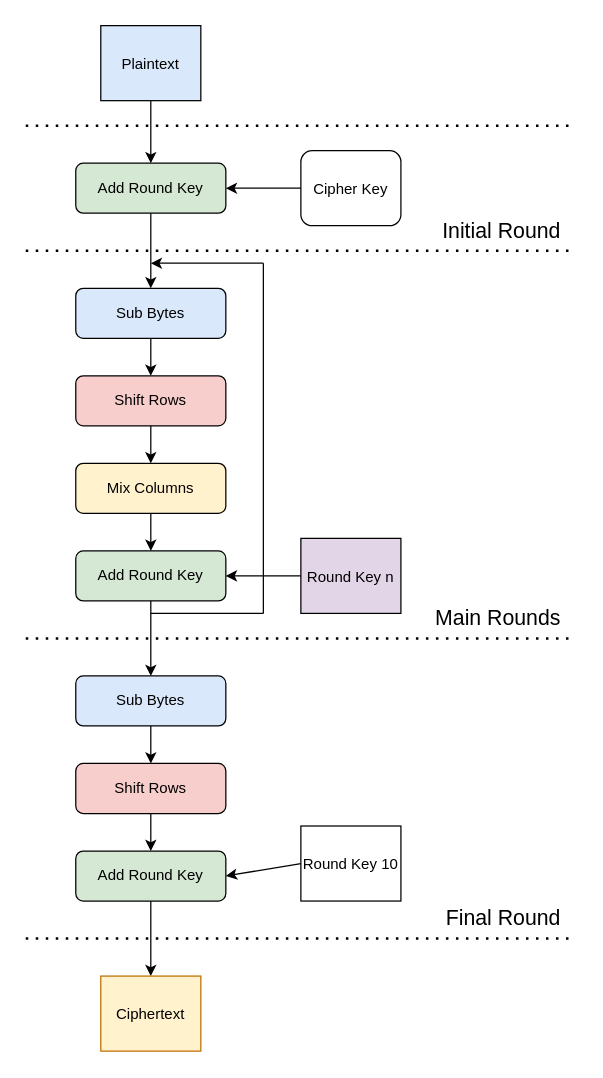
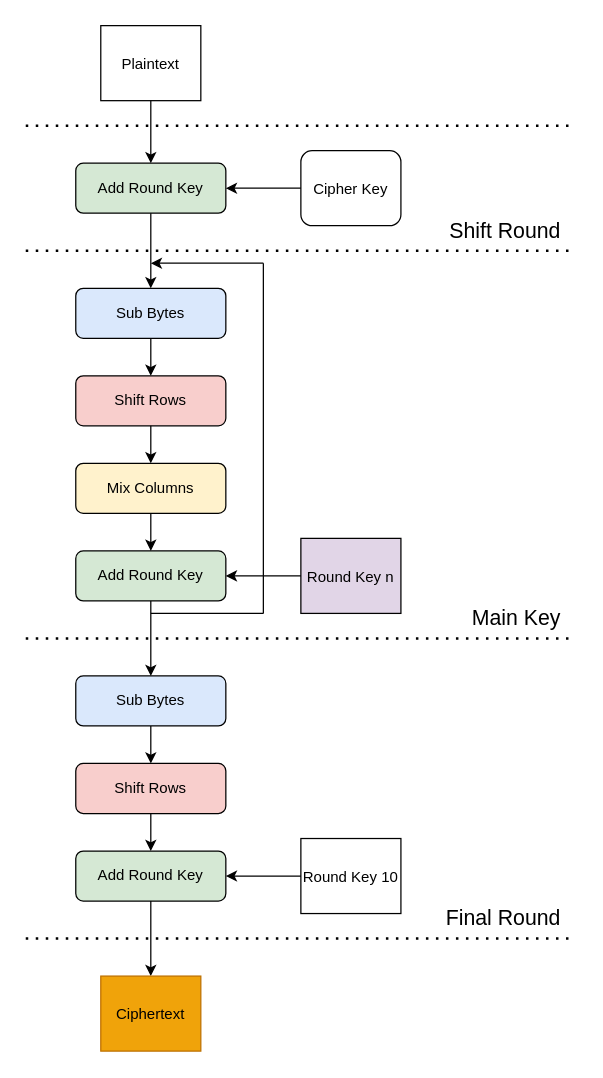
node "Plaintext": fillcolor #dae8fc -> #ffffff
node "Initial Round": label "Initial Round" -> "Shift Round"
node "Main Rounds": label "Main Rounds" -> "Main Key"
node "Round Key 10": moved (351, 863) -> (351, 876)
node "Ciphertext": fillcolor #fff2cc -> #f0a30a
